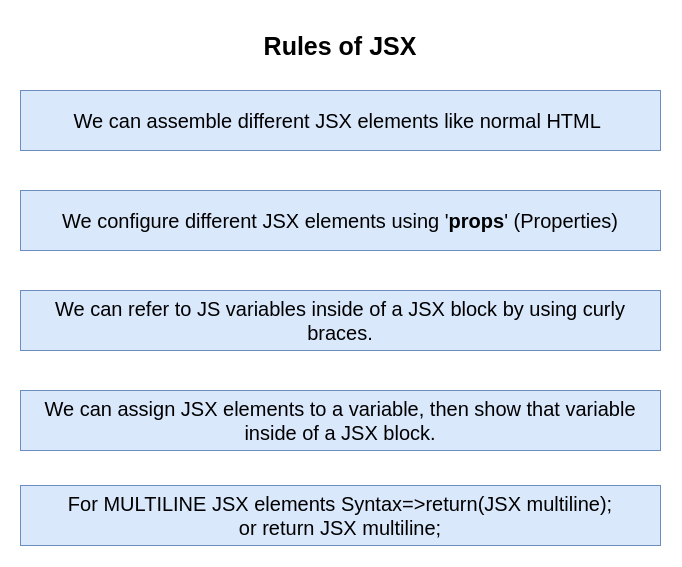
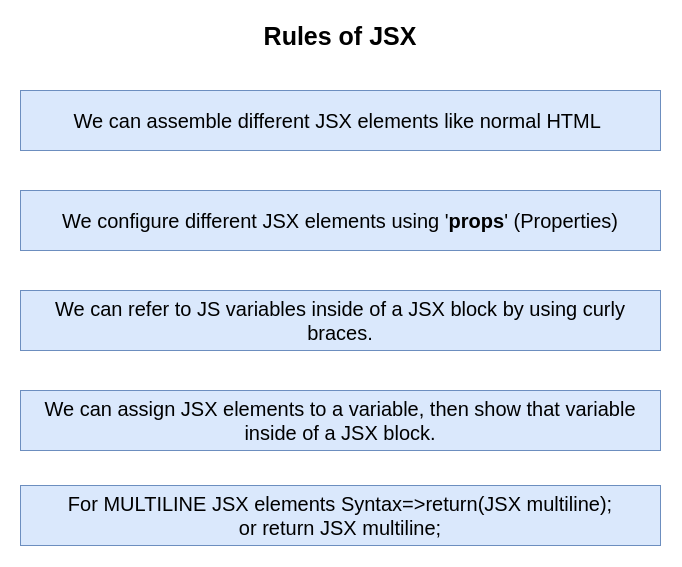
node "Rules of JSX": moved (341, 46) -> (341, 36)
